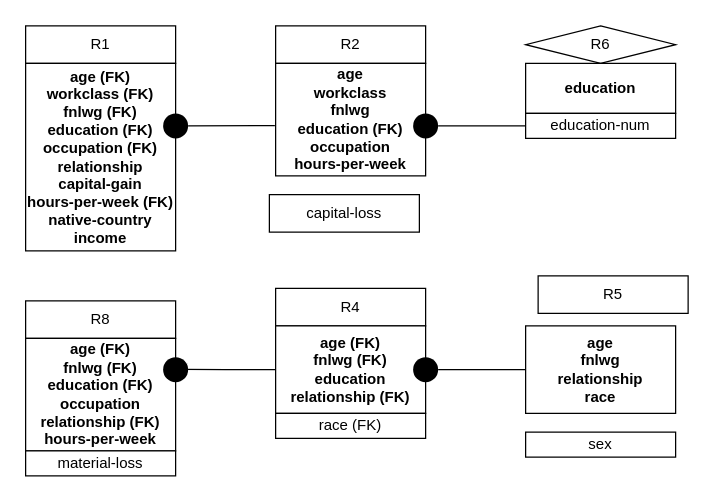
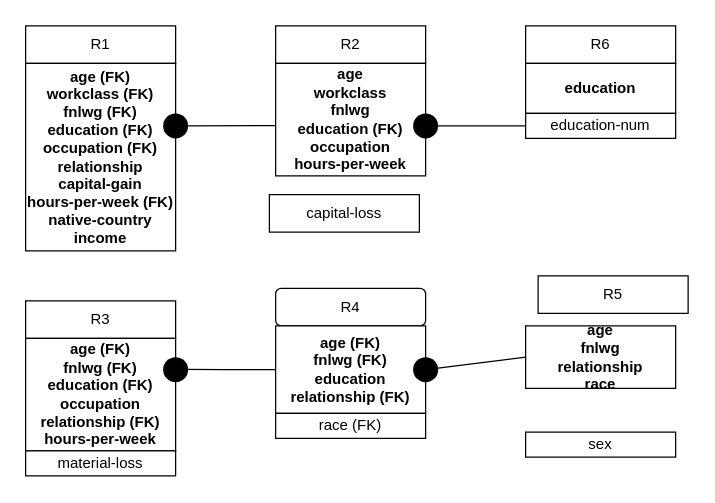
node "R6": shape diamond -> rectangle
node "R4": shape rectangle -> rounded rectangle
node "R8": label "R8" -> "R3"
node "age fnlwg relationship race": size 150x88 -> 150x63
